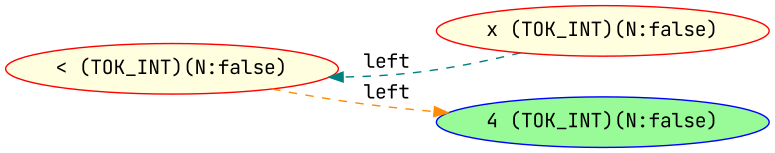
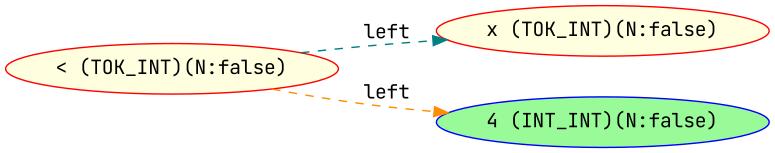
edge "x (TOK_INT)(N:false)" -> "< (TOK_INT)(N:false)": reversed
node "4 (TOK_INT)(N:false)": label "4 (TOK_INT)(N:false)" -> "4 (INT_INT)(N:false)"
